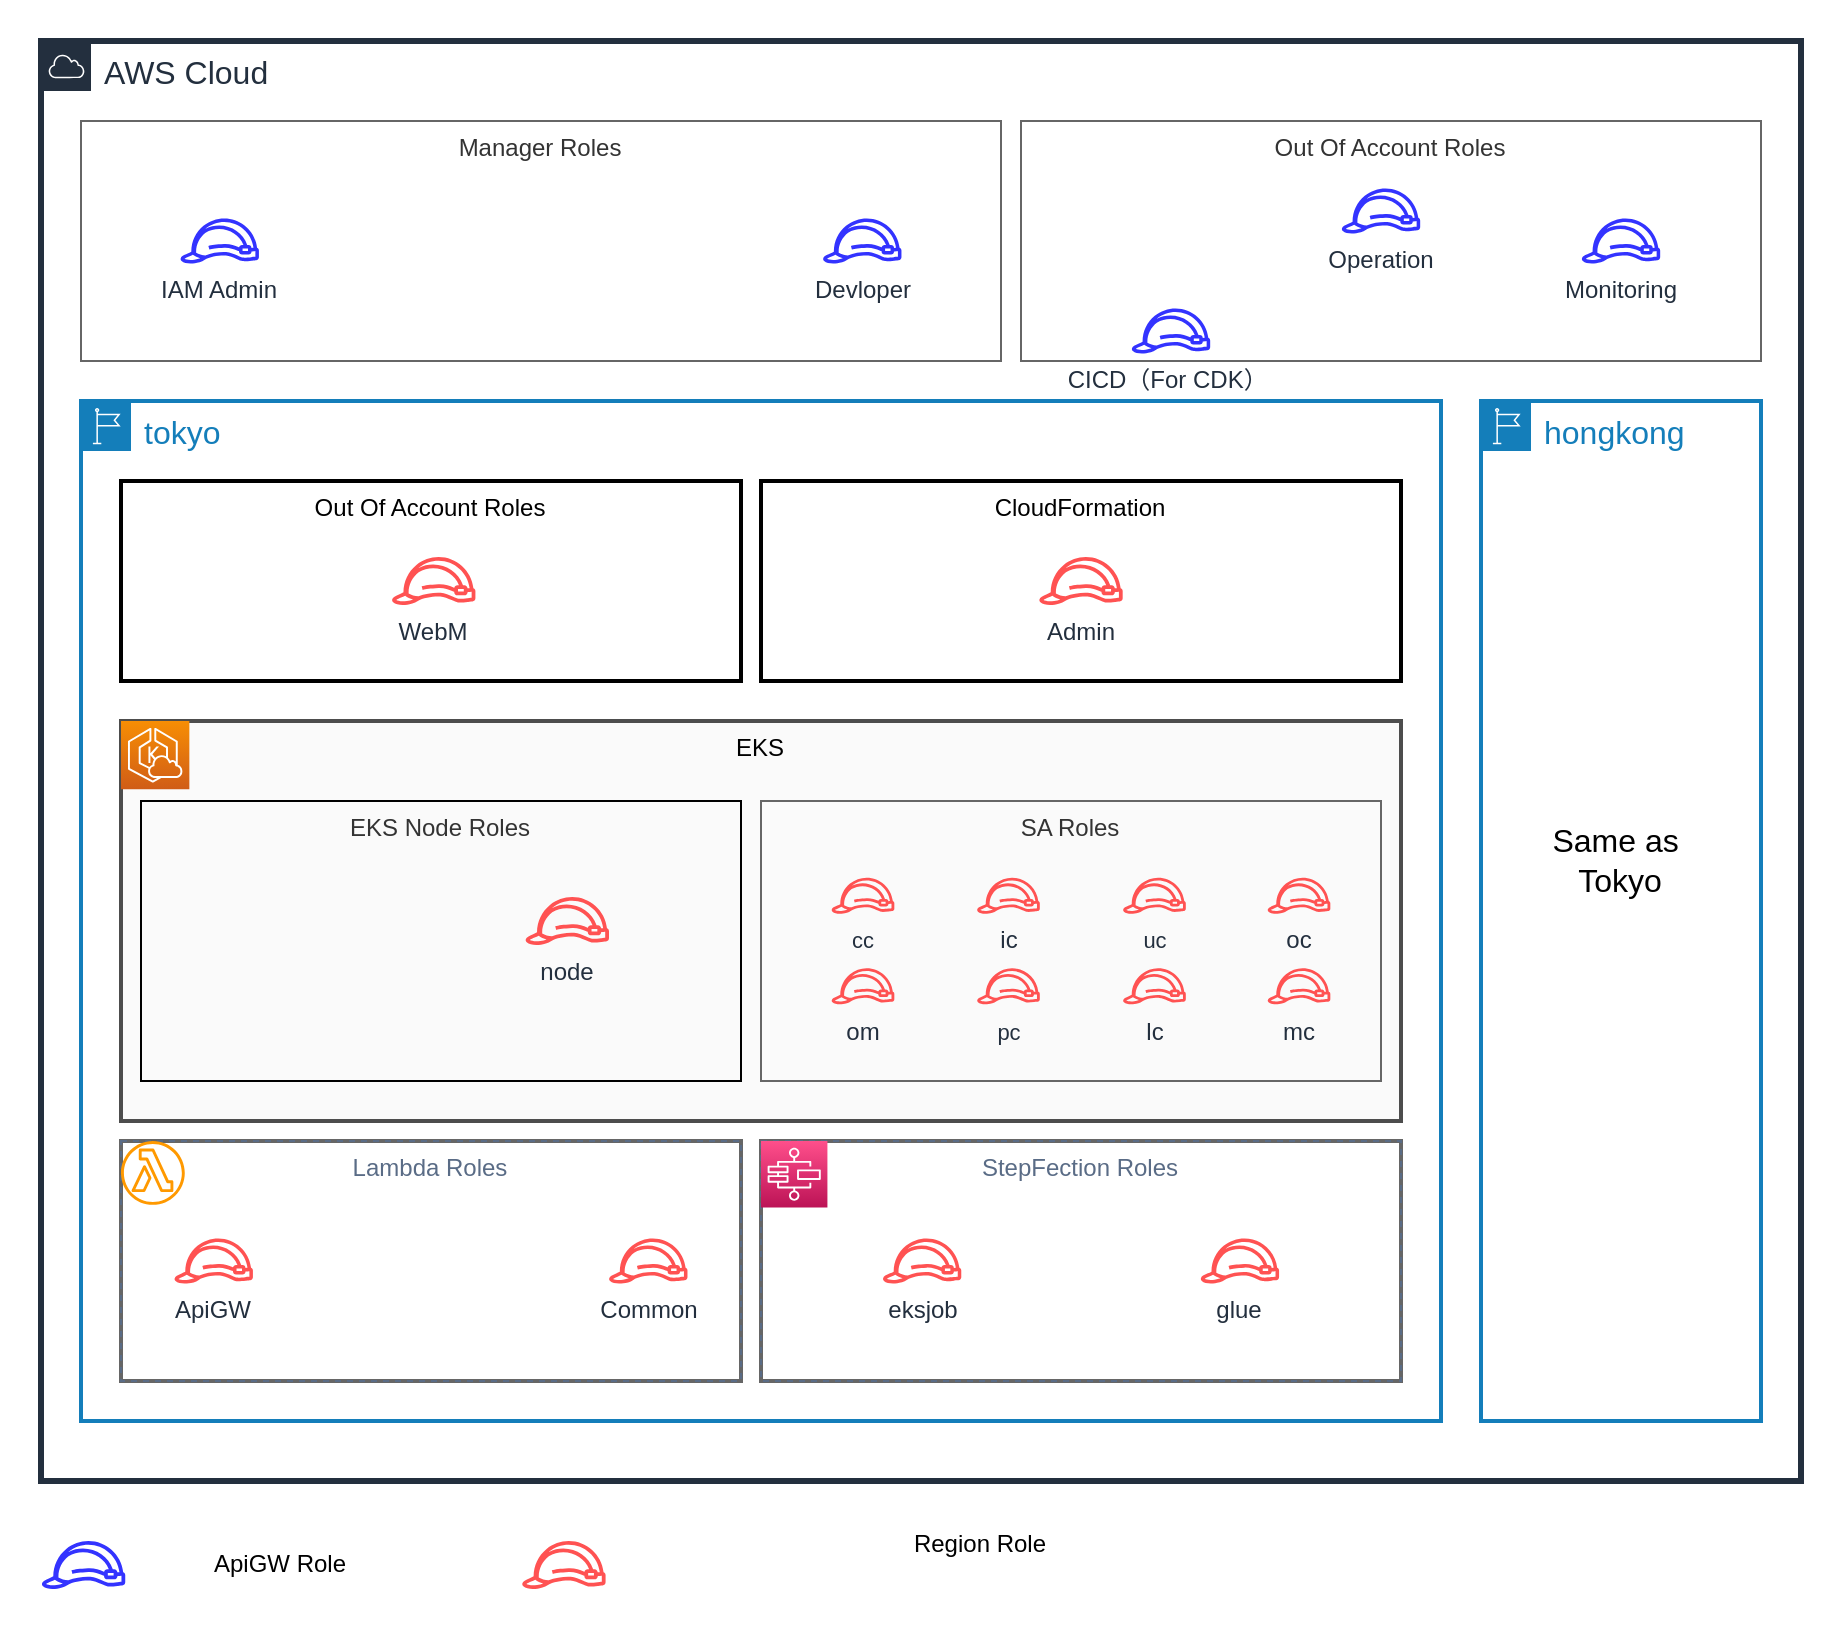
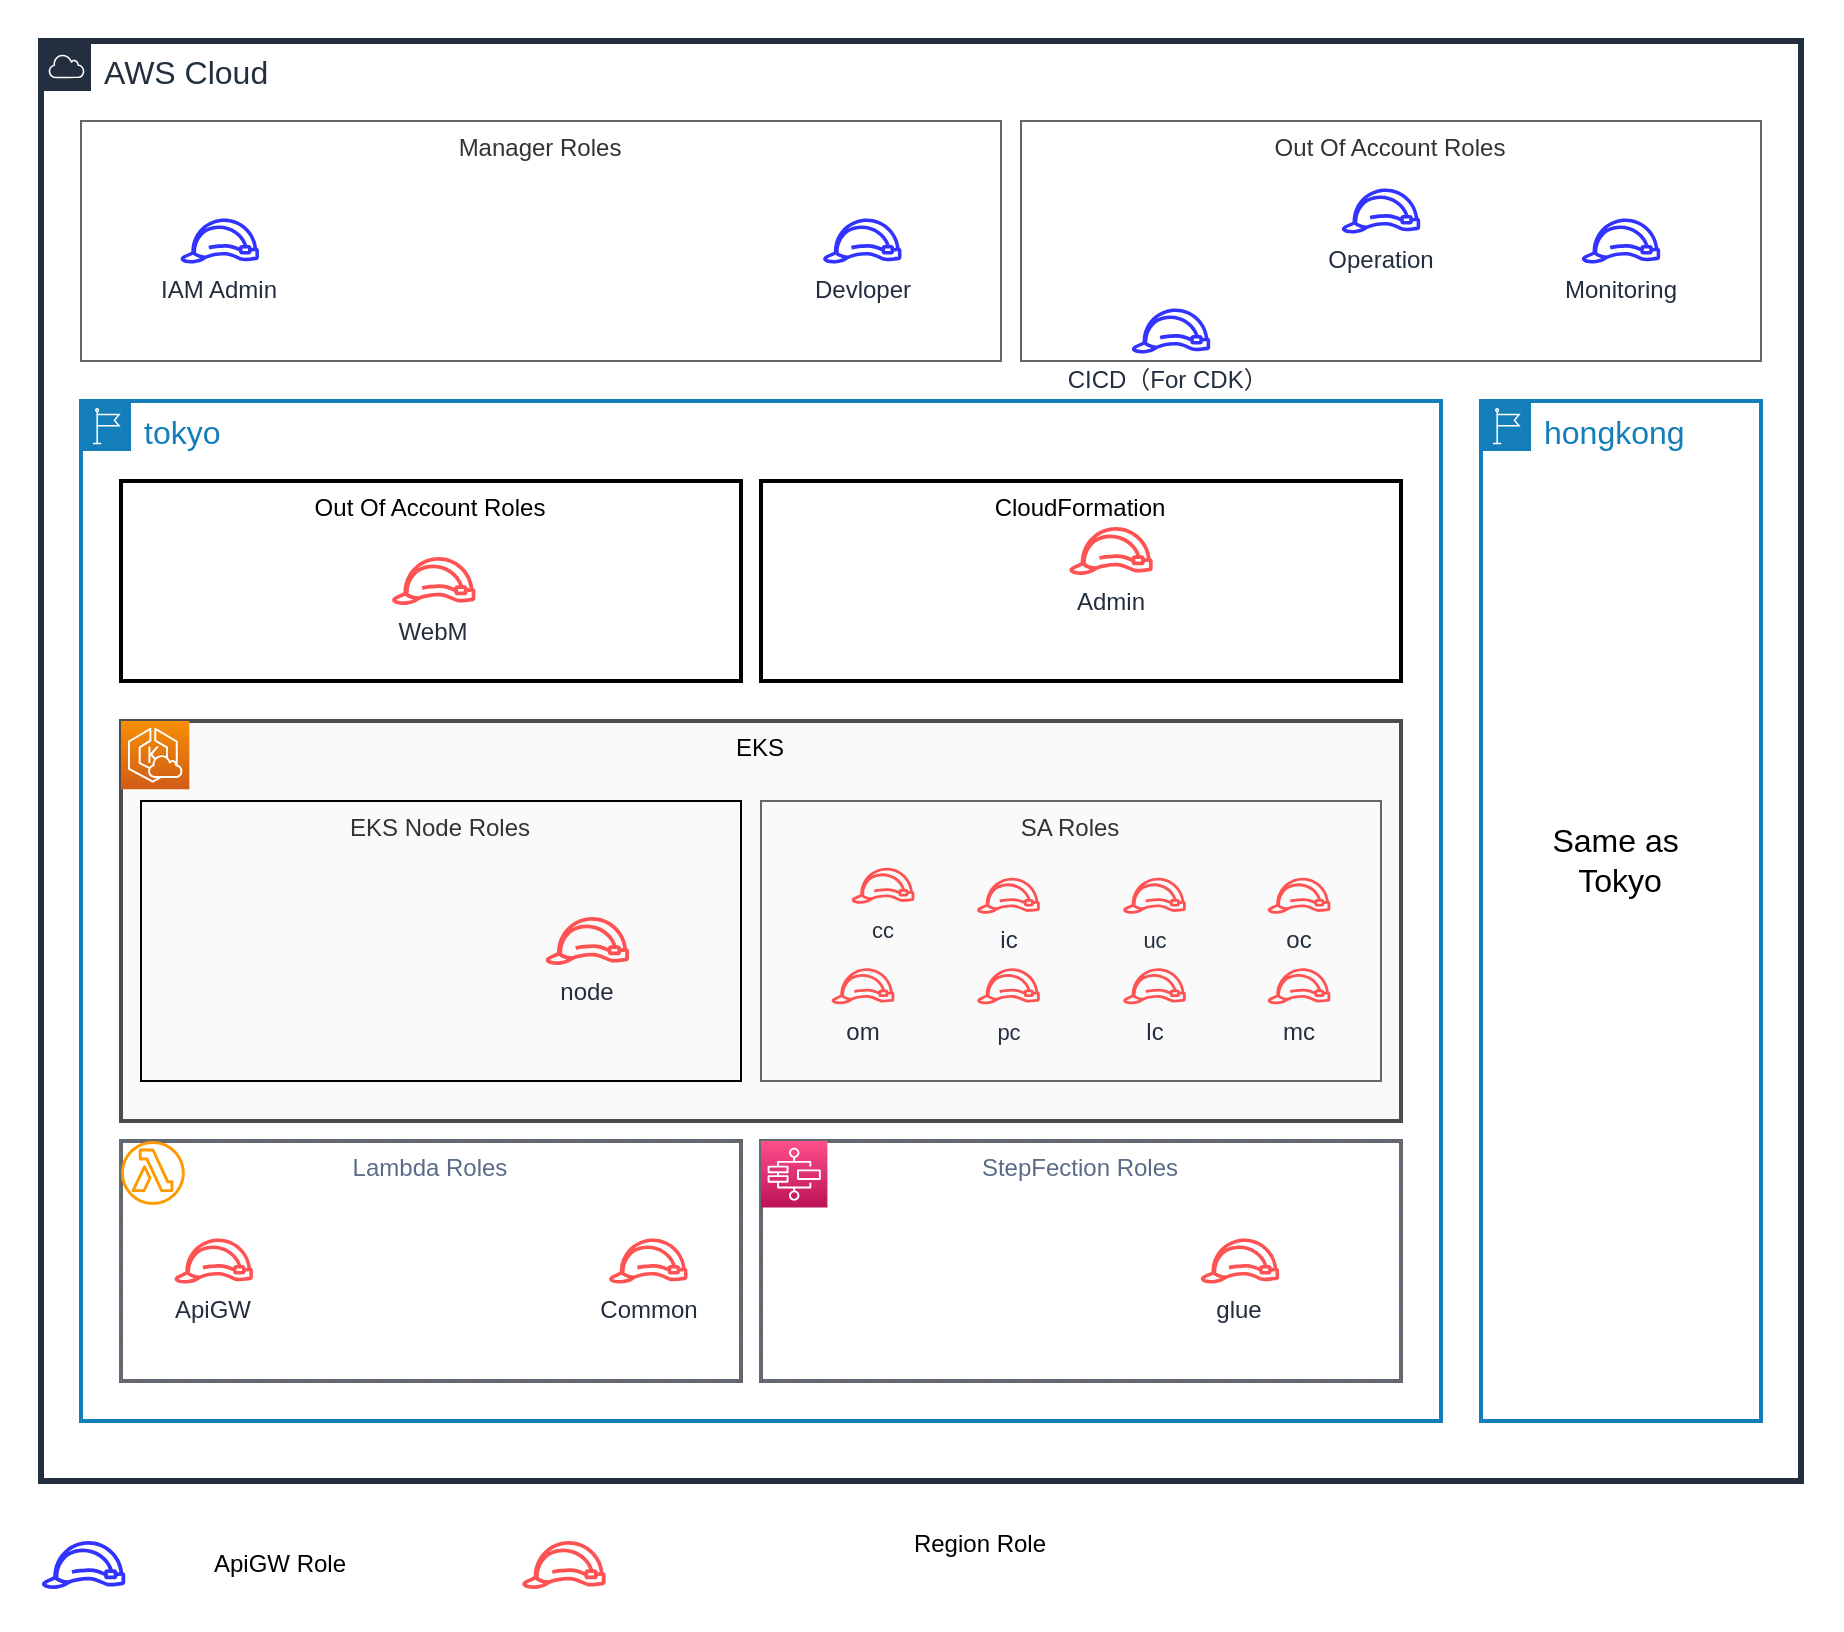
node "Admin": moved (1081, 581) -> (1111, 551)
node "cc": moved (863, 896) -> (883, 886)
node "node": moved (567, 921) -> (587, 941)
node "eksjob": removed
